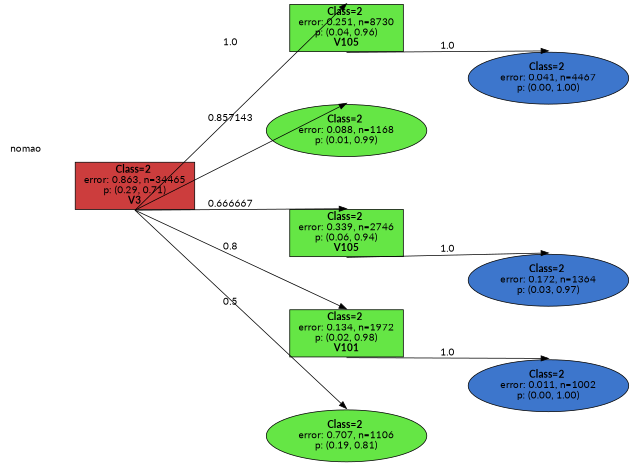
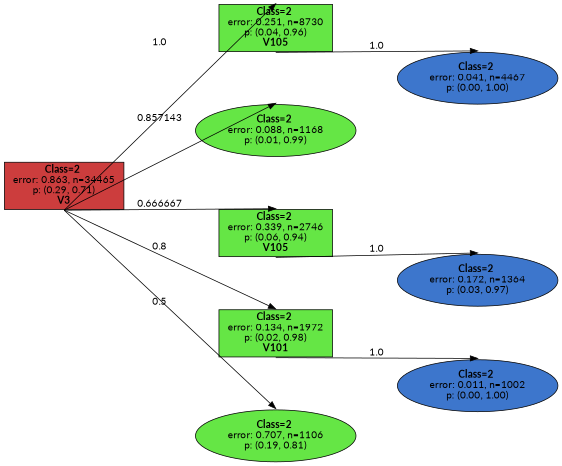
node "nomao": removed
